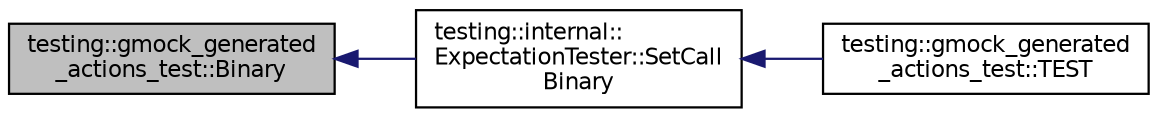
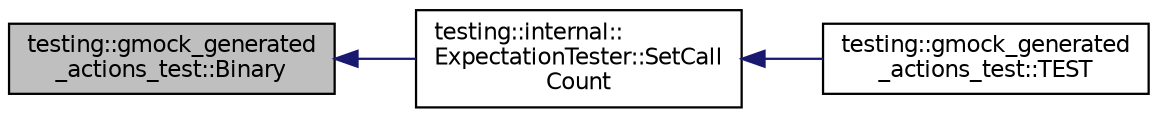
node "testing::internal:: ExpectationTester::SetCall Binary": label "testing::internal:: ExpectationTester::SetCall Binary" -> "testing::internal:: ExpectationTester::SetCall Count"
